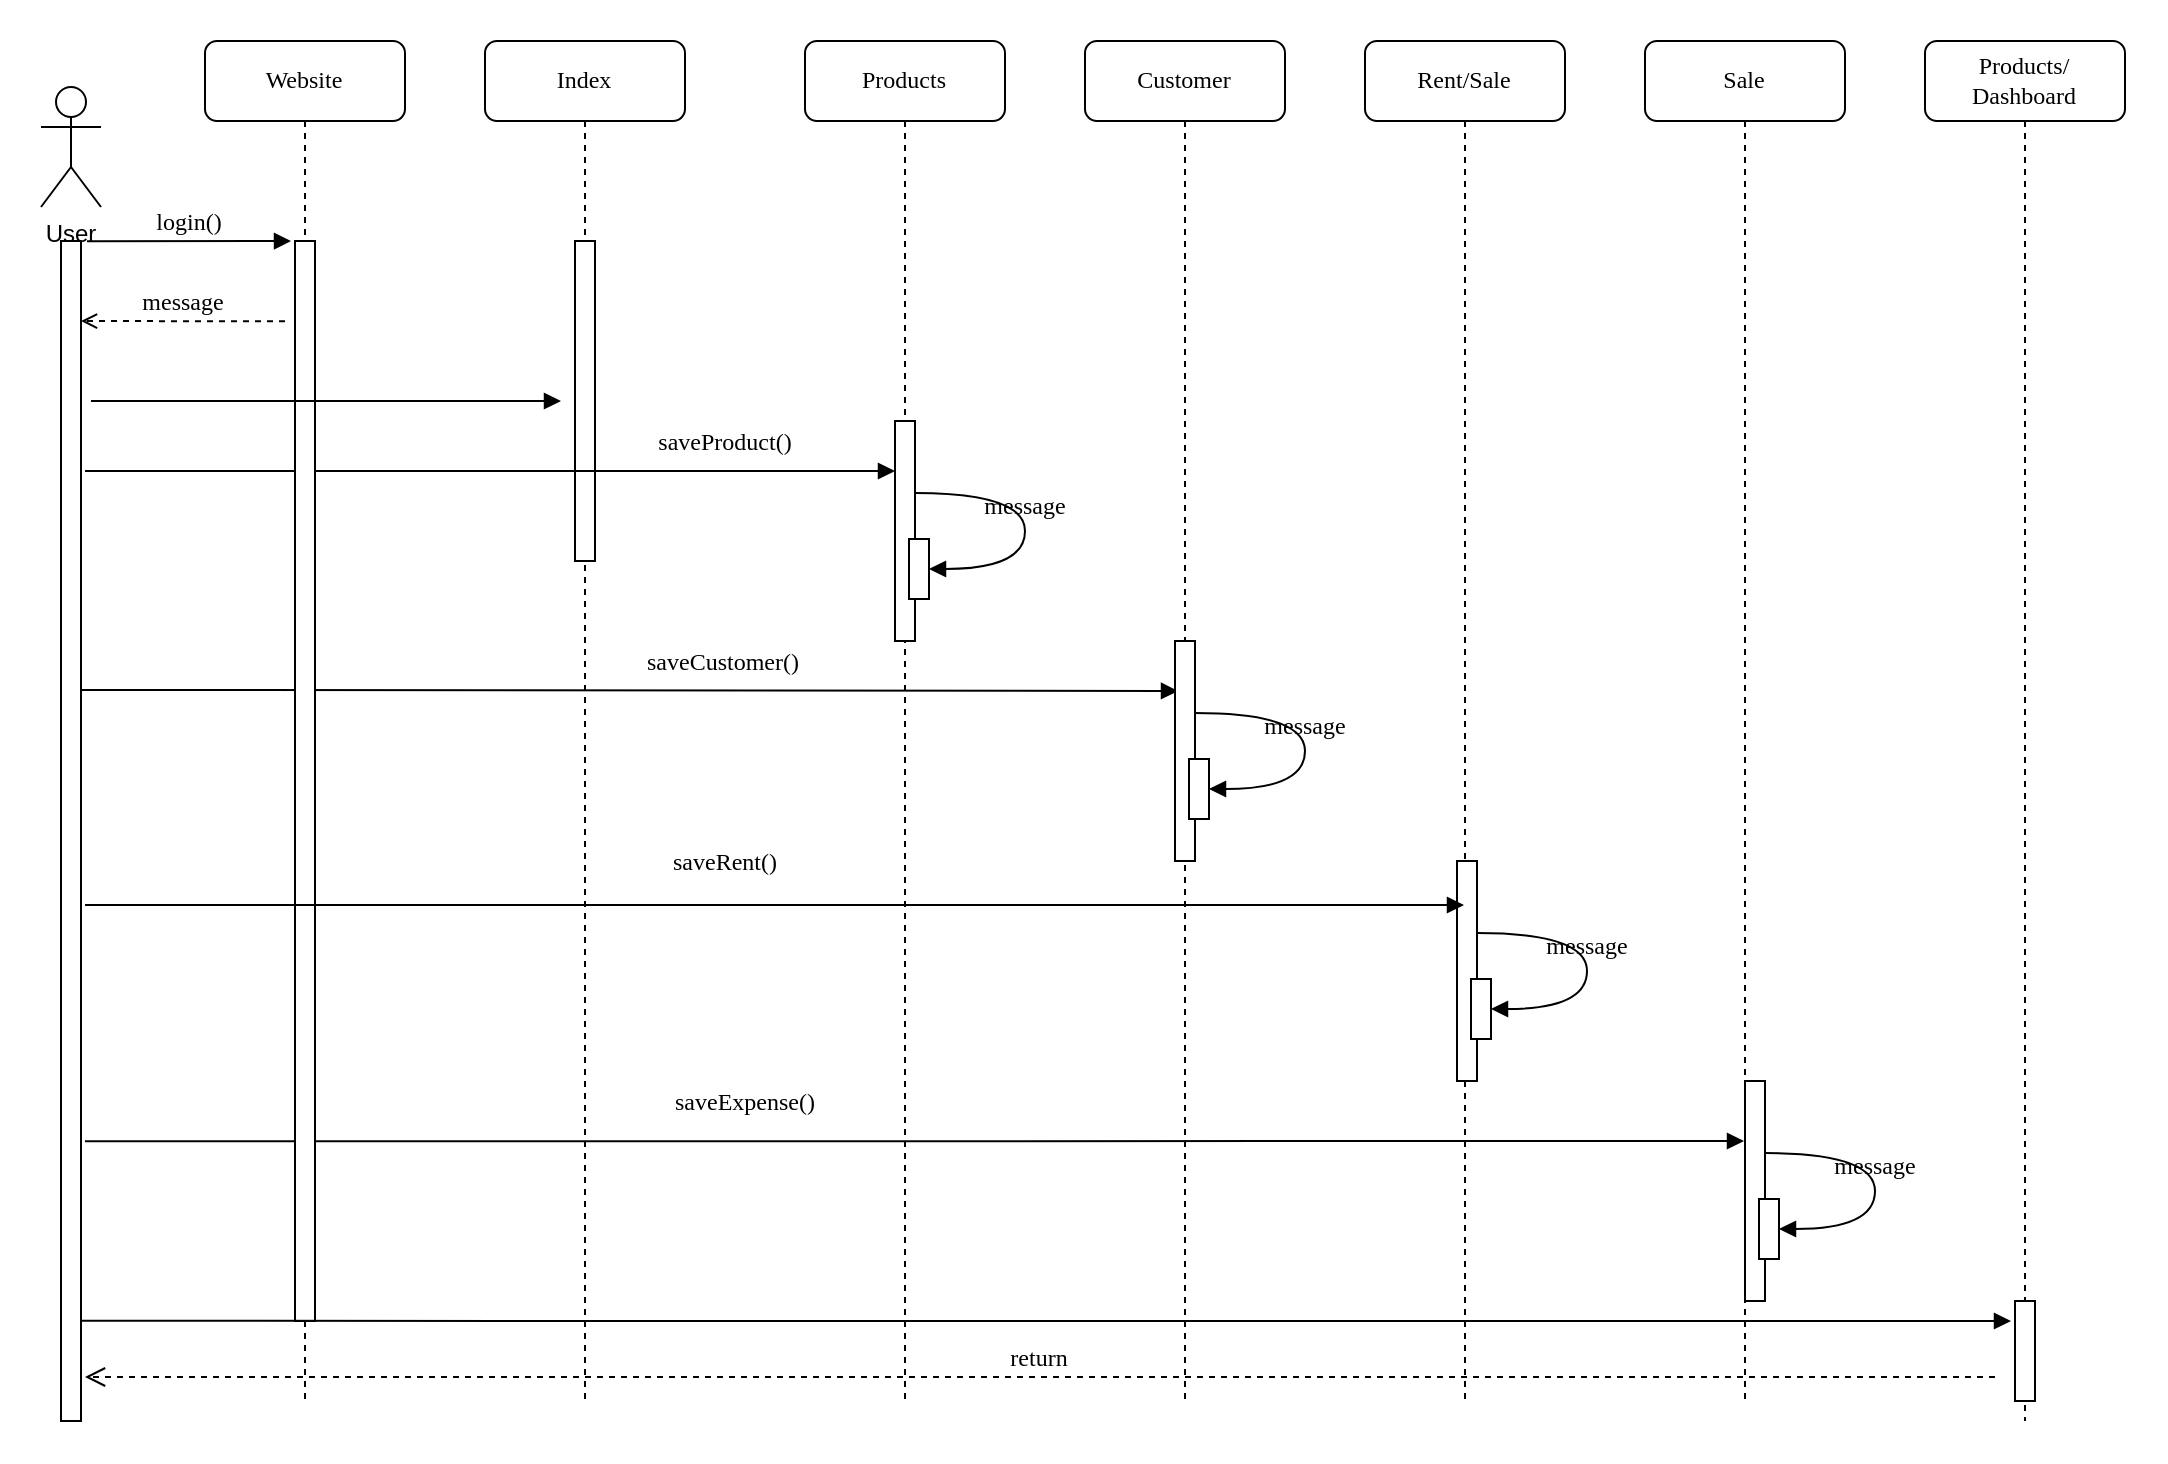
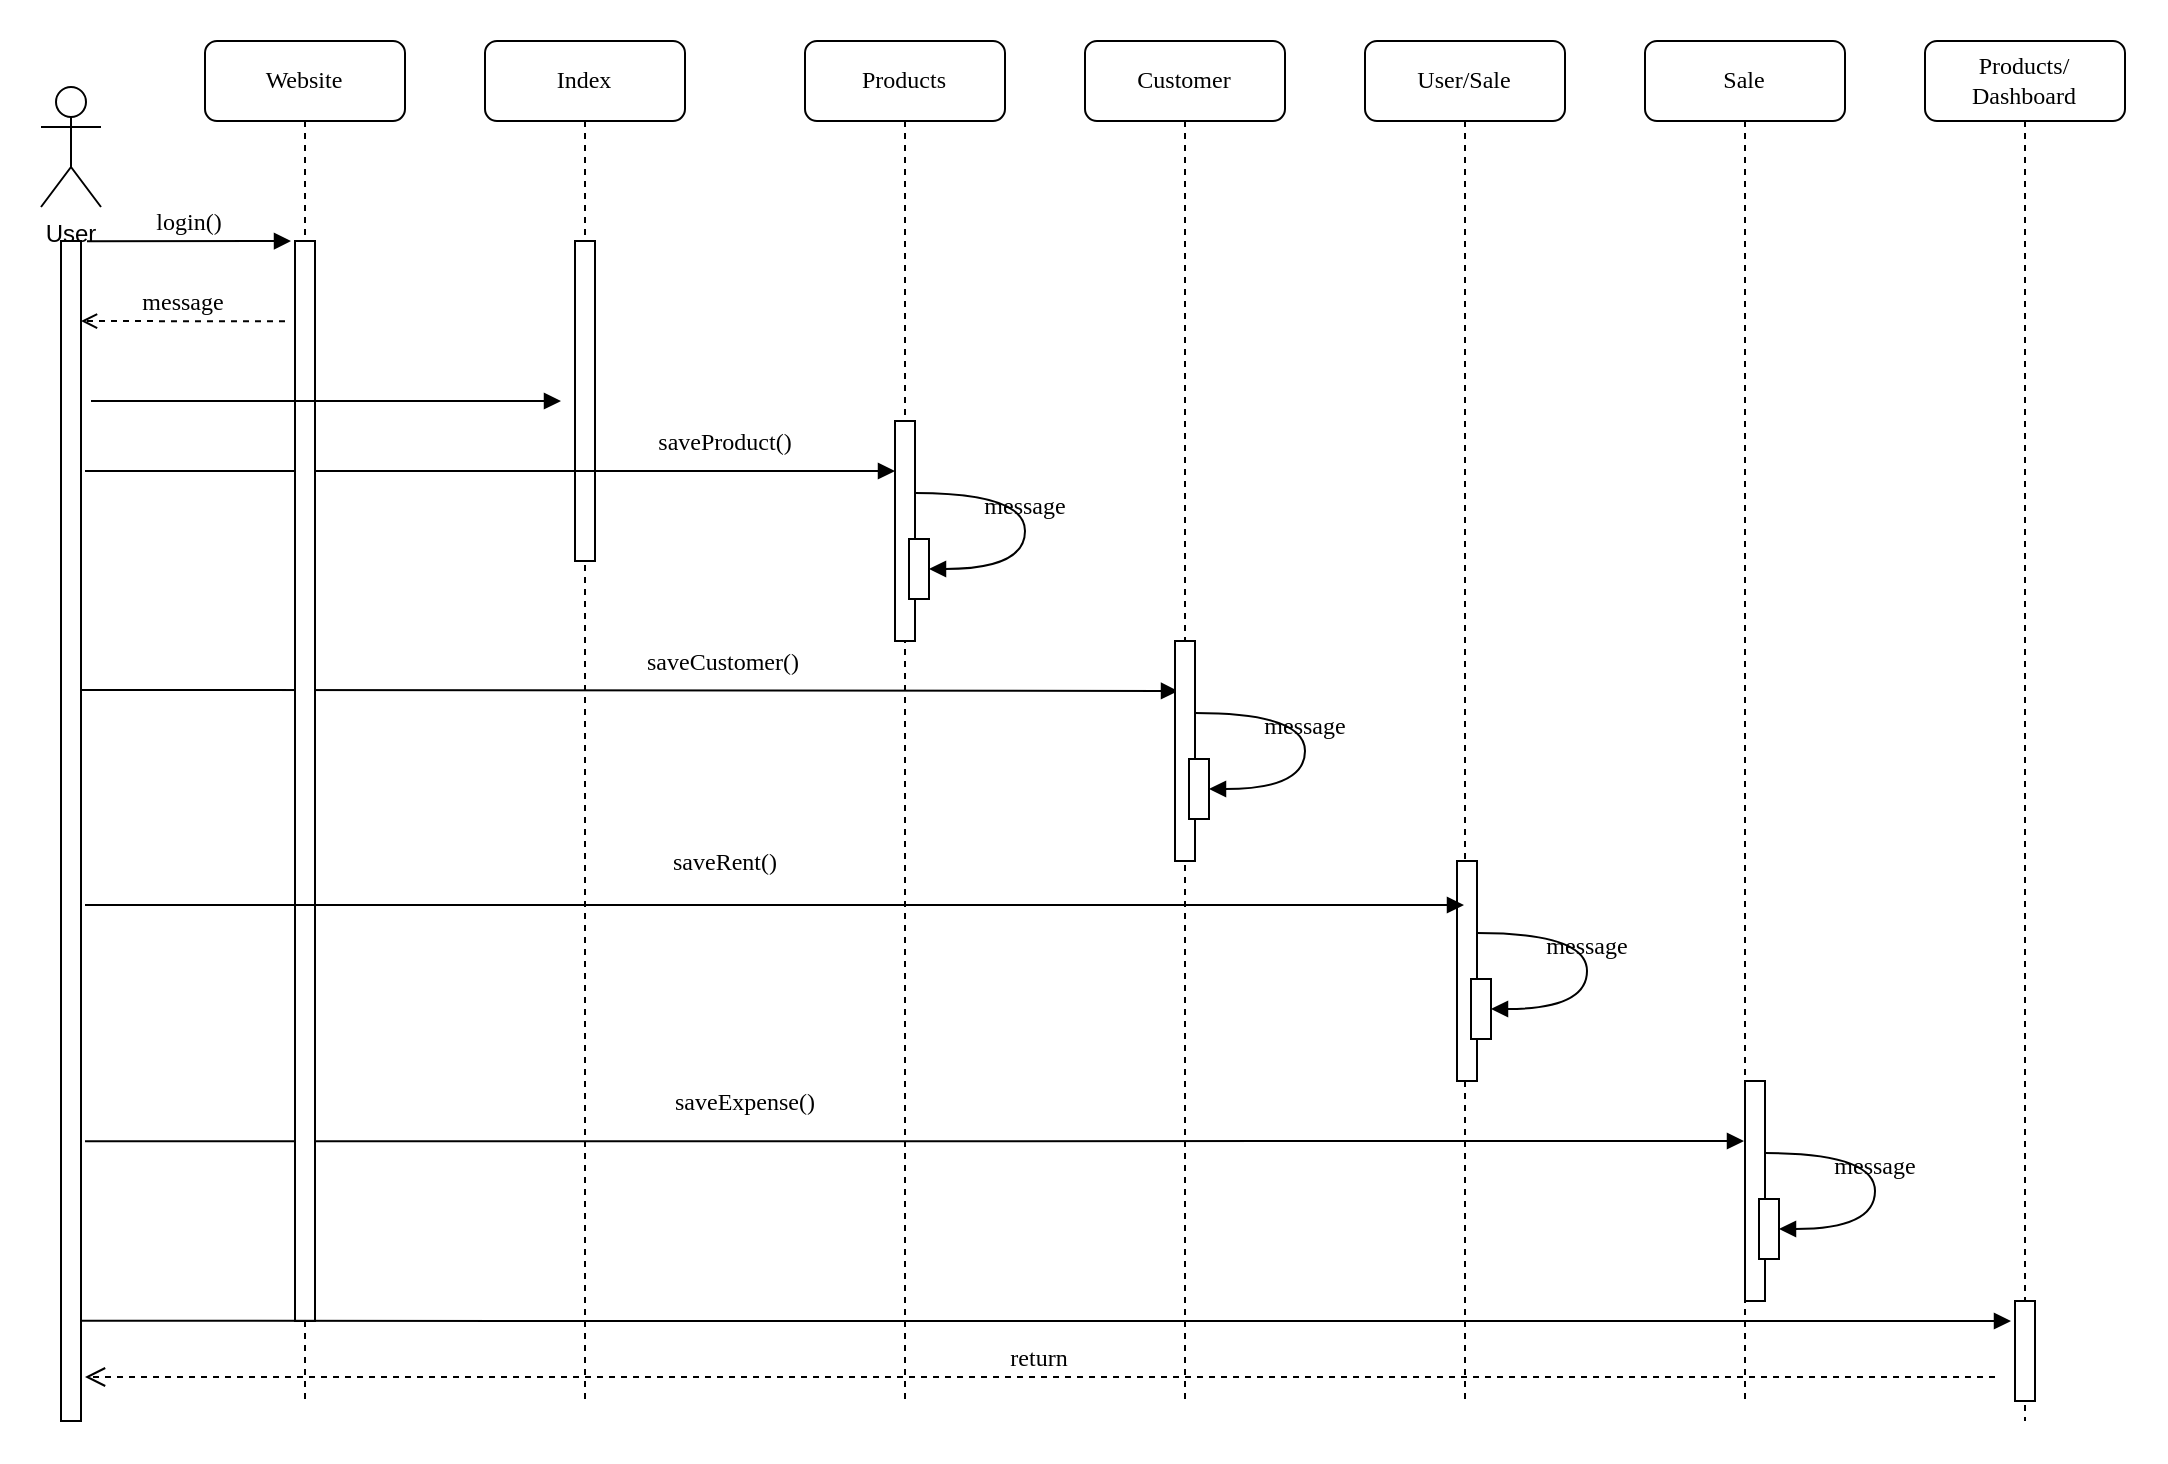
node "Rent/Sale": label "Rent/Sale" -> "User/Sale"
